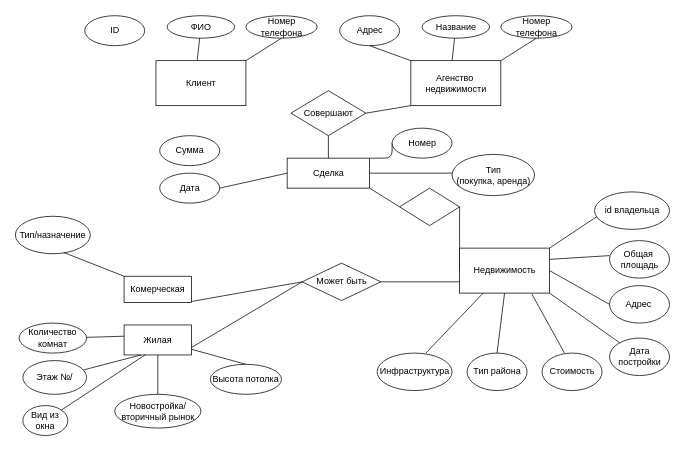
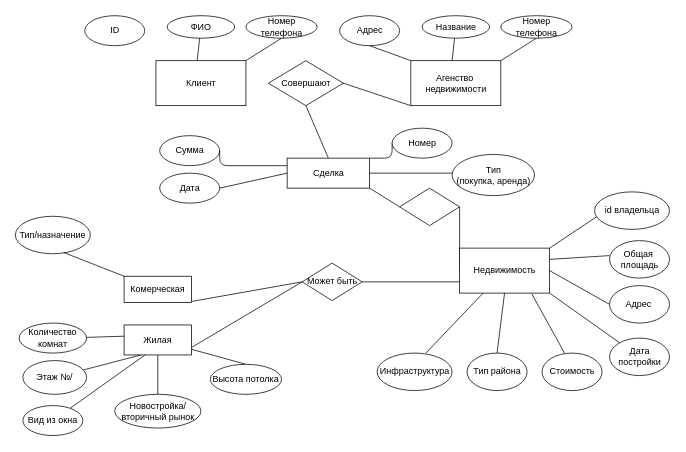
node "Совершают": moved (329, 113) -> (306, 83)
edge "Сумма" -- "Сделка": added
node "Может быть": size 79x38 -> 60x38
node "Вид из окна": size 45x30 -> 60x30
